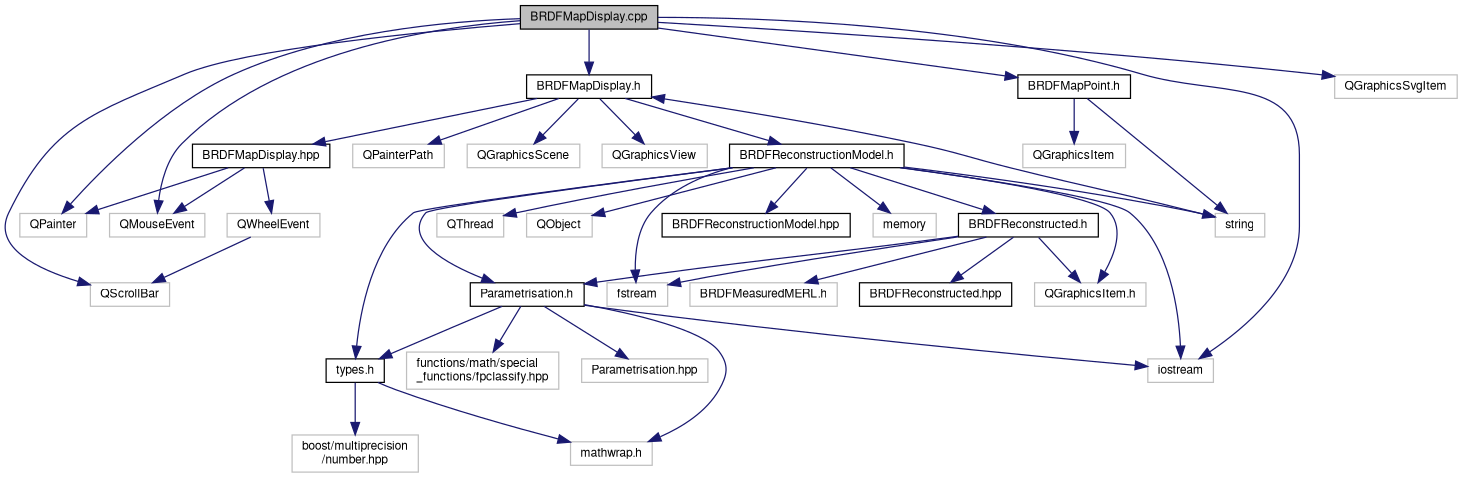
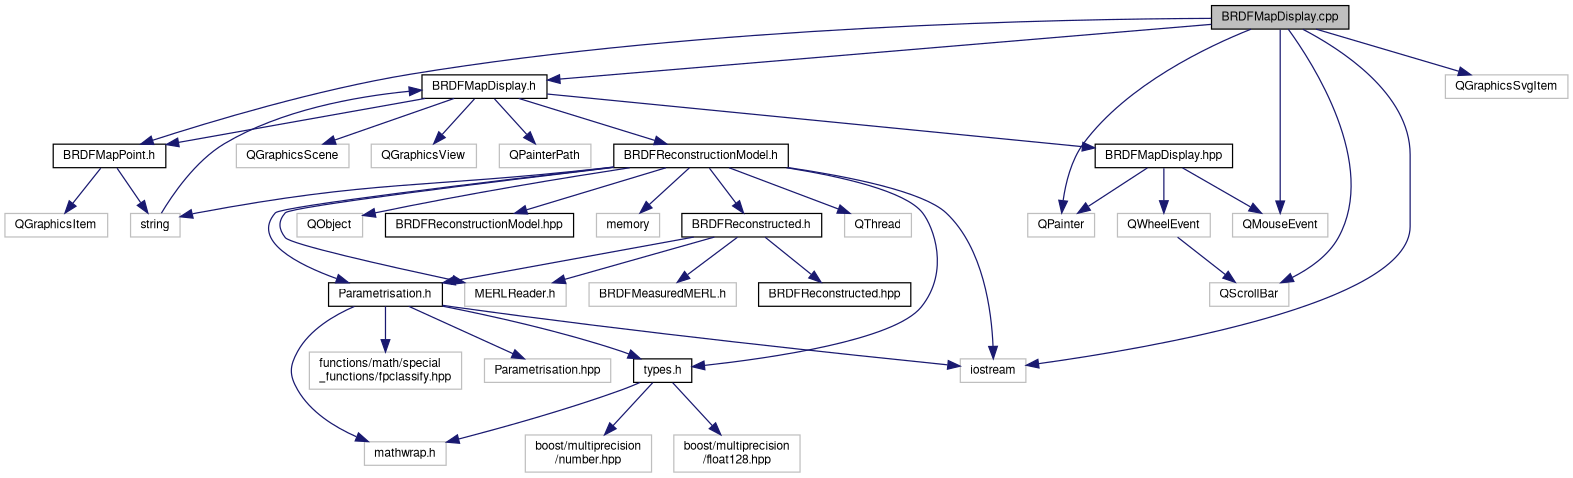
edge "BRDFMapDisplay.h" -> "BRDFMapPoint.h": added
node "fstream": removed
node "QGraphicsItem.h": label "QGraphicsItem.h" -> "MERLReader.h"
node "boost/multiprecision /float128.hpp": added
